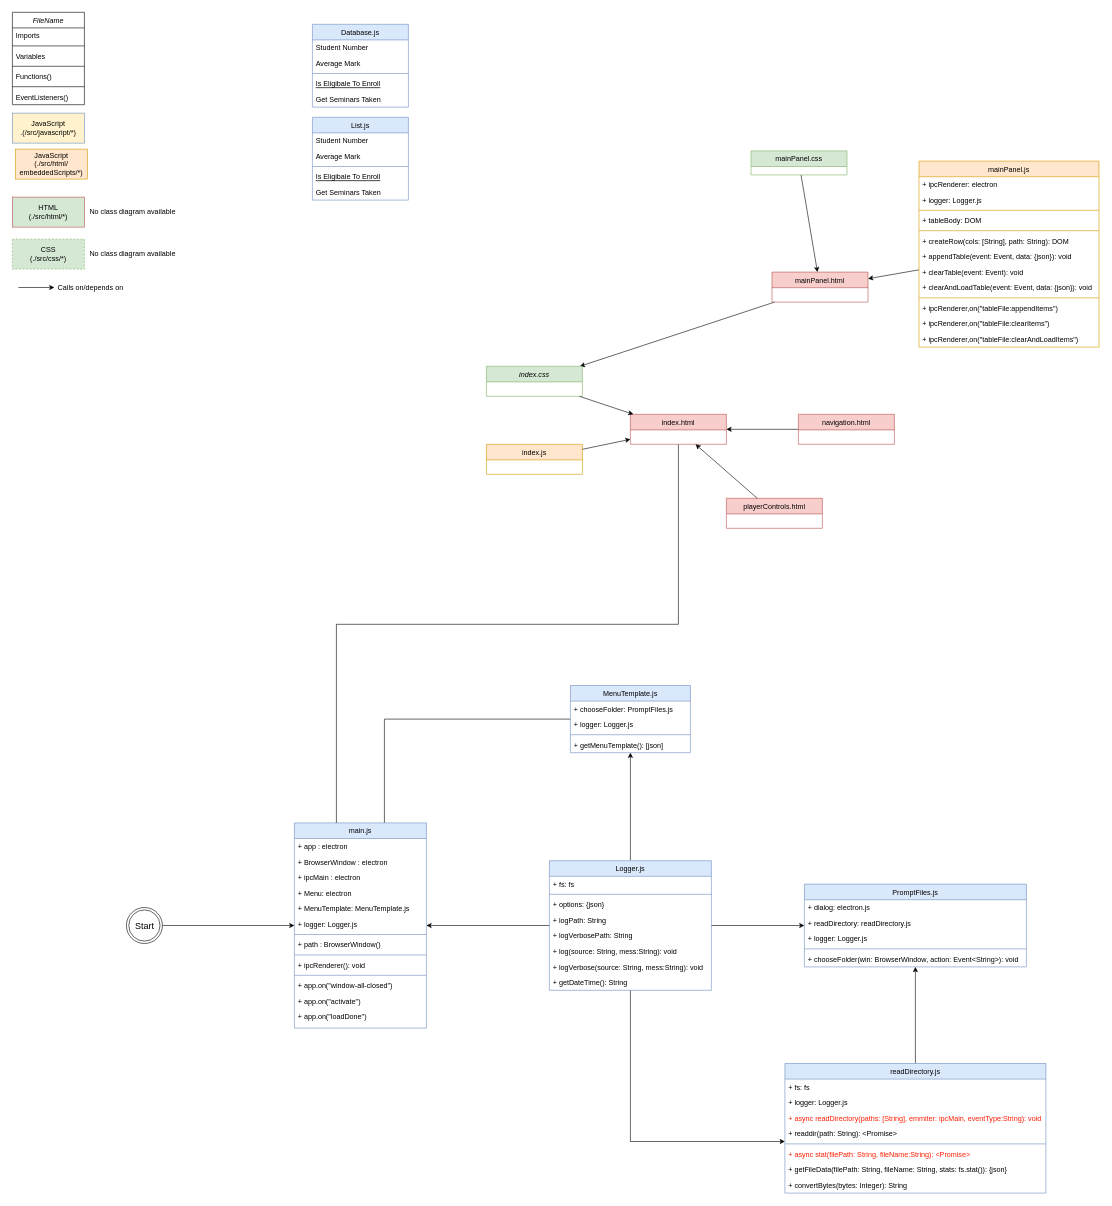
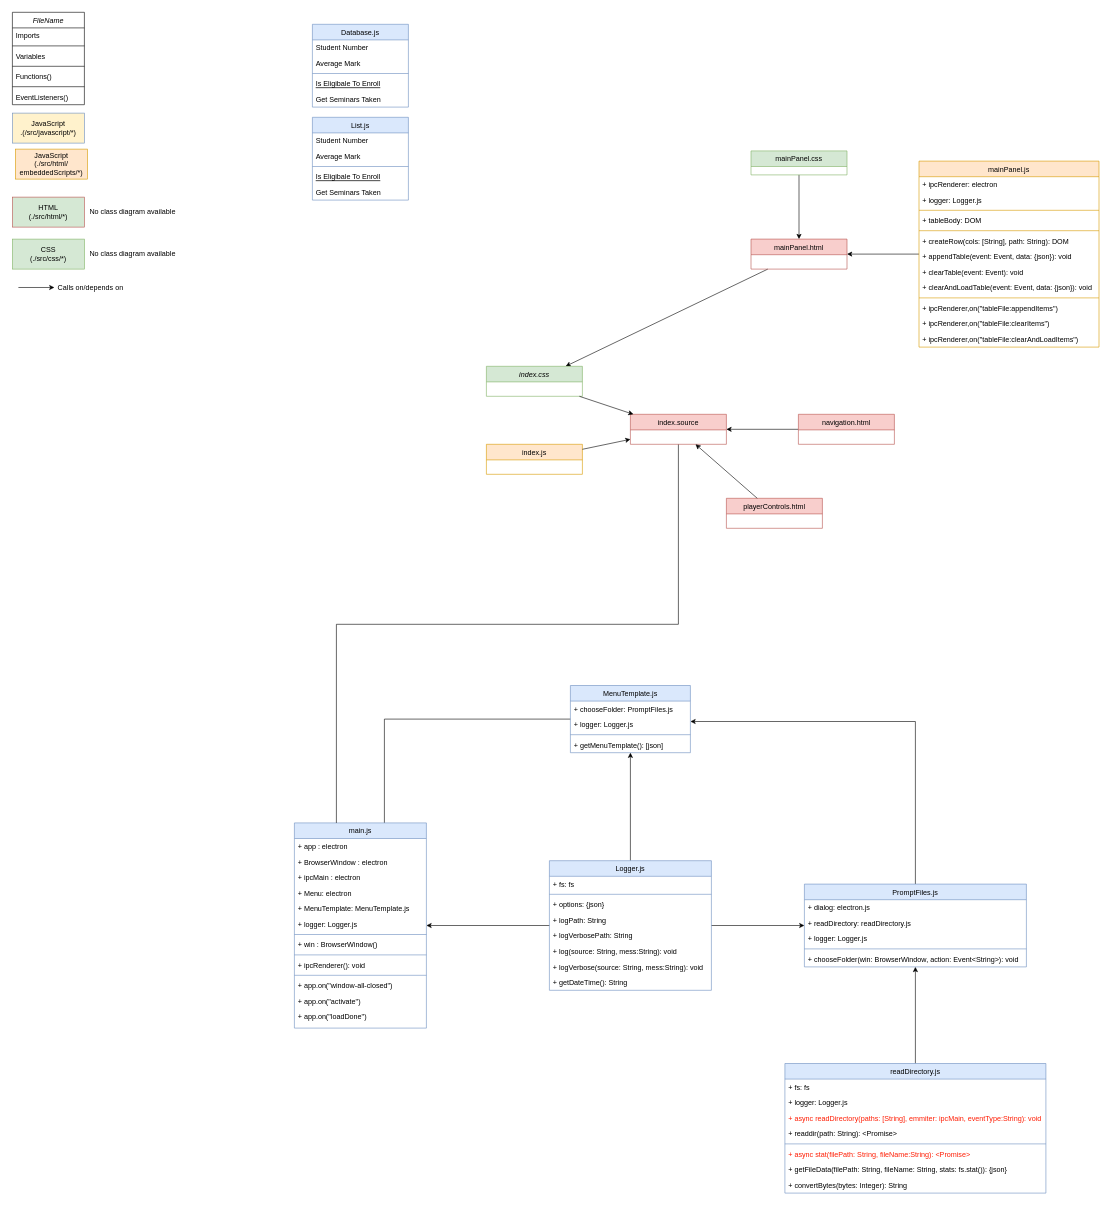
node "CSS (./src/css/*)": style dashed -> solid
node "mainPanel.html": moved (820, 287) -> (799, 254)
node "index.html": label "index.html" -> "index.source"
edge "PromptFiles.js" -> "MenuTemplate.js": added
node "Start": removed
edge "Start" -> "main.js": removed
node "+ path : BrowserWindow()": label "+ path : BrowserWindow()" -> "+ win : BrowserWindow()"
edge "Logger.js" -> "readDirectory.js": removed
